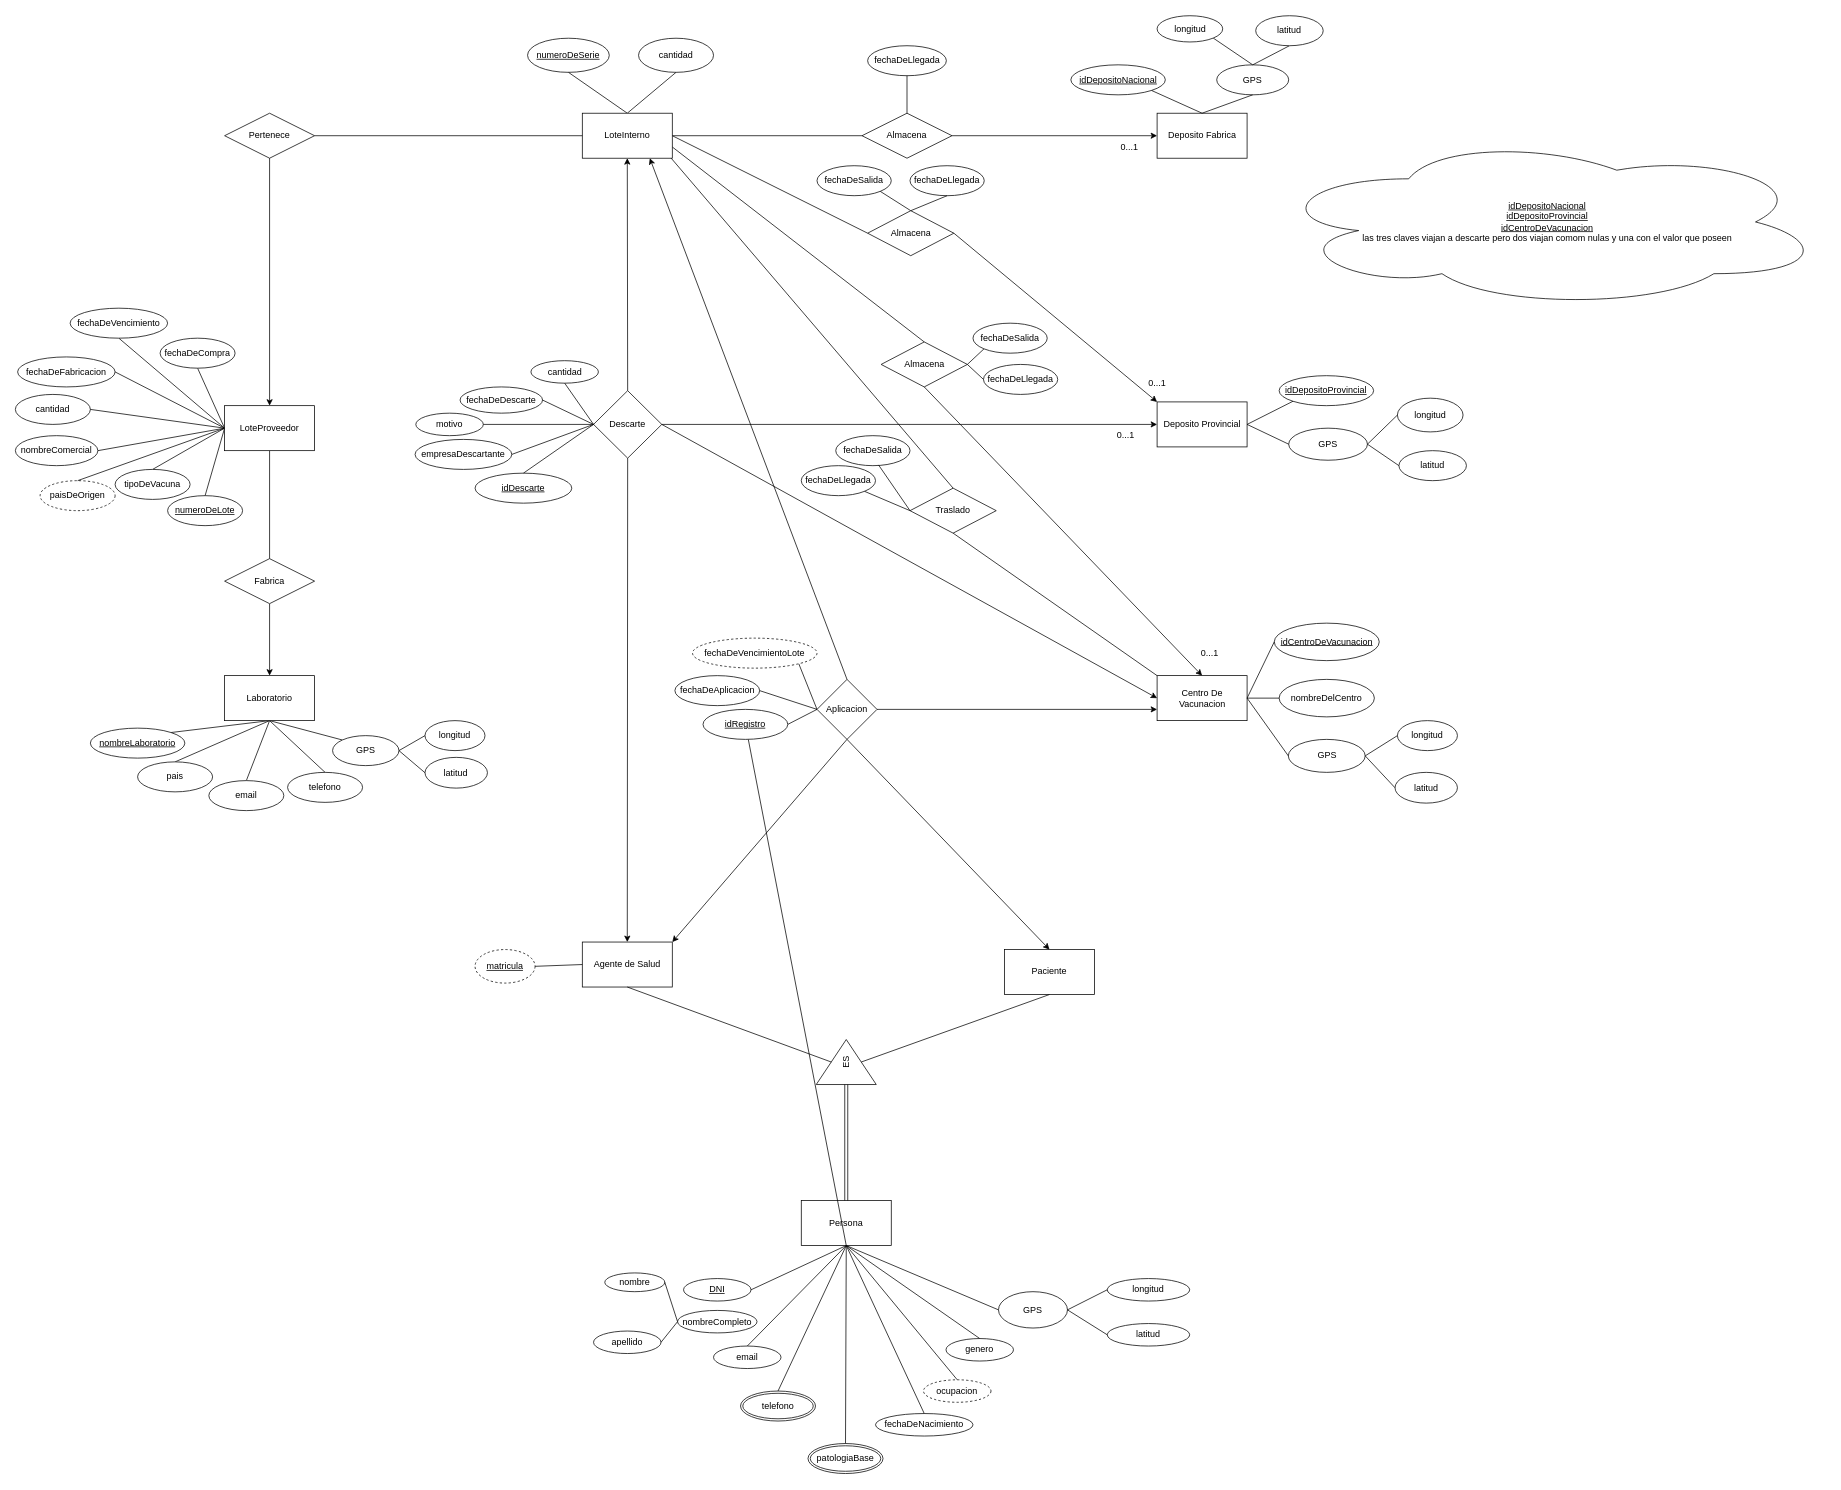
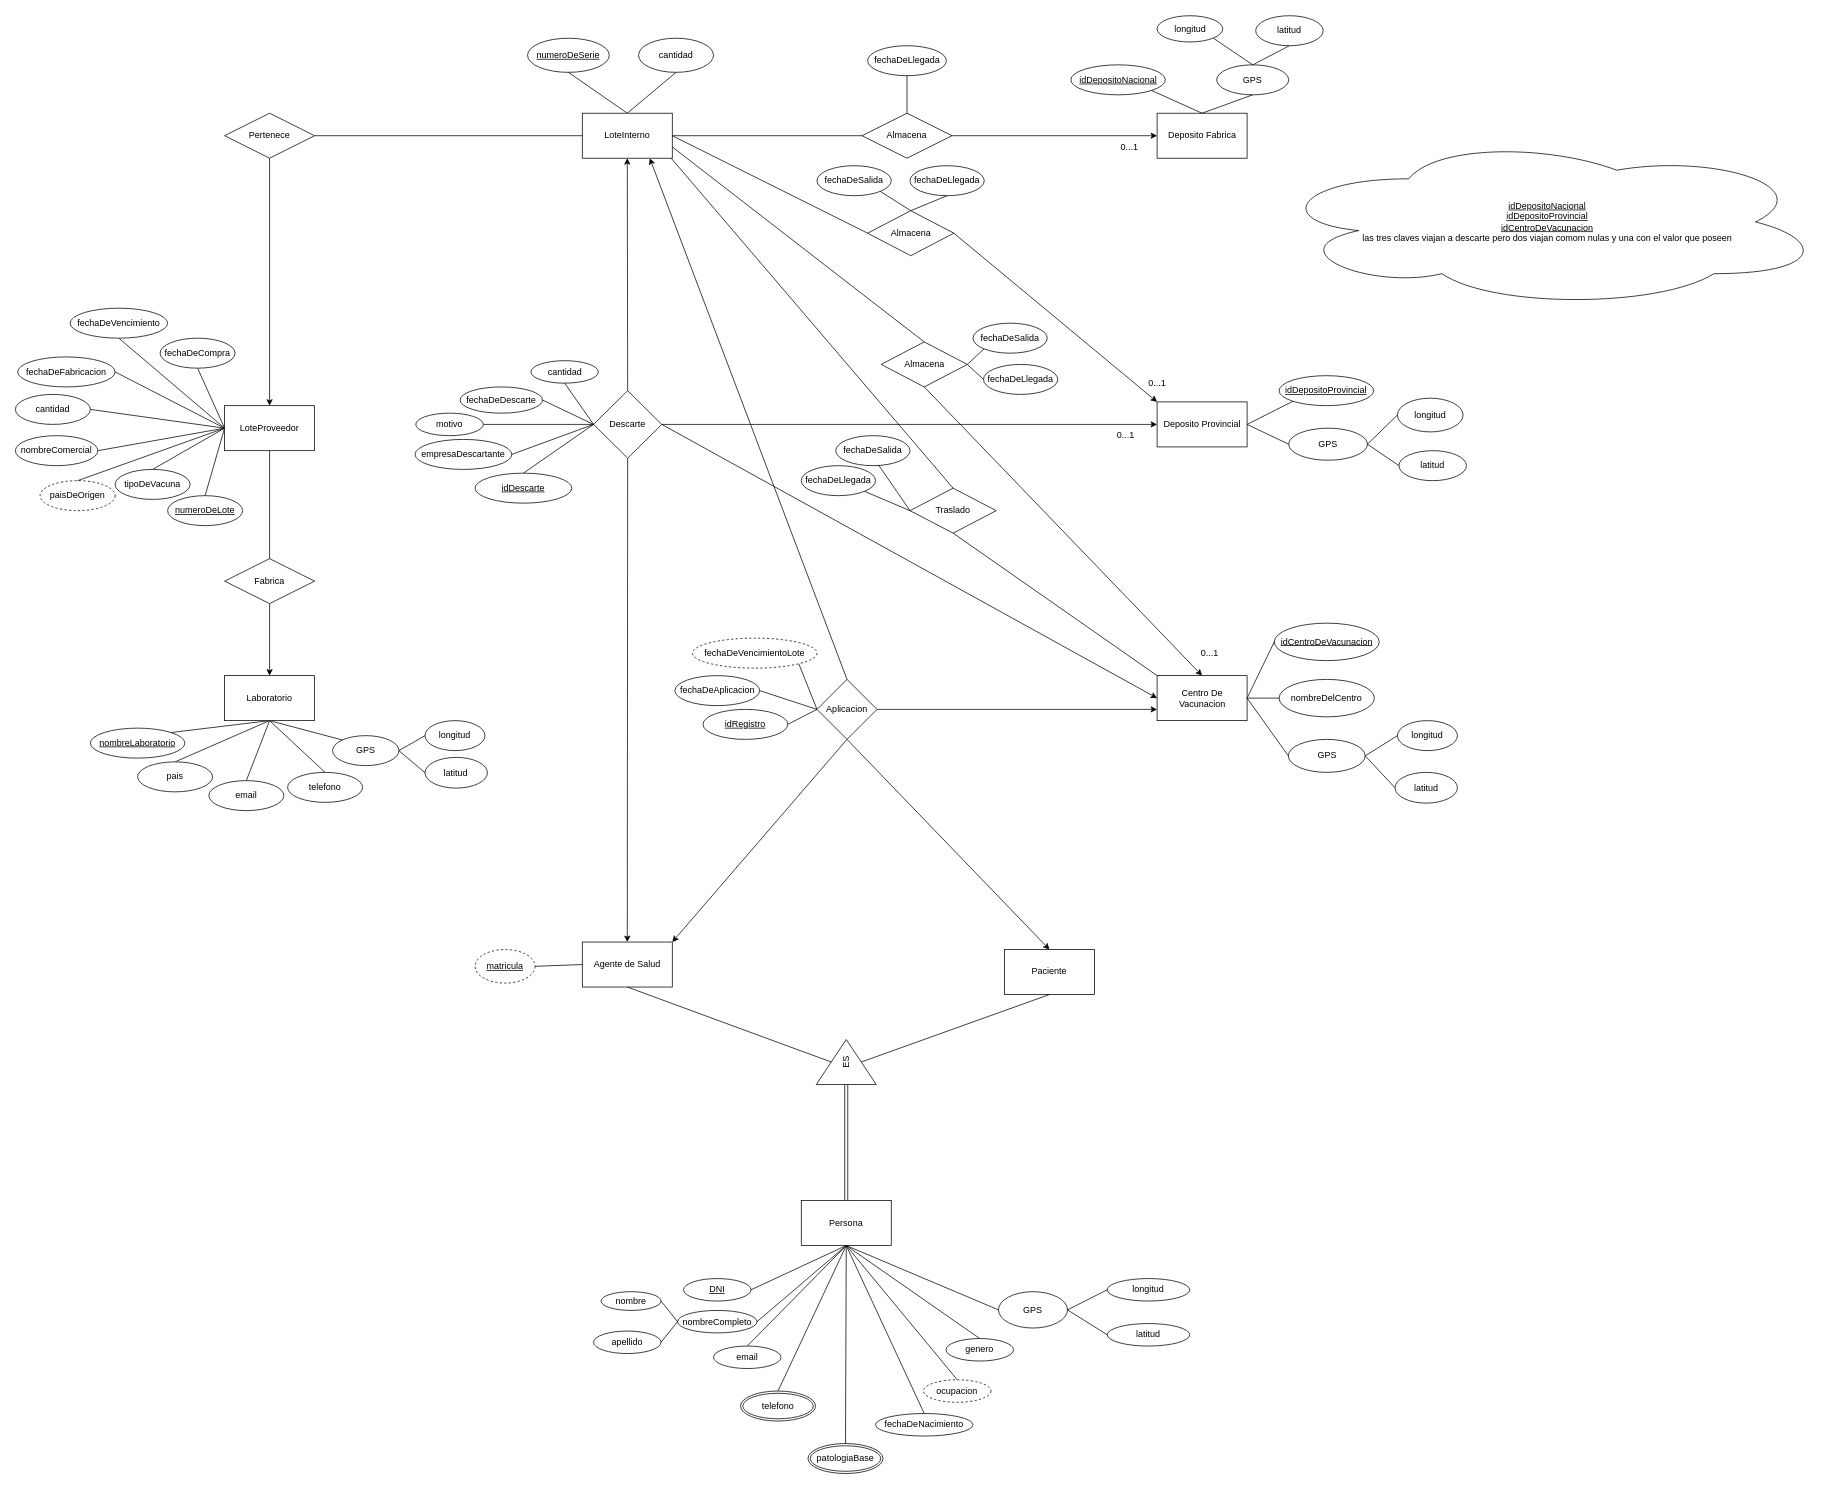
edge "idRegistro" -- "Persona": now "nombreCompleto" -- "Persona"
node "nombre": moved (635, 1282) -> (631, 1301)
